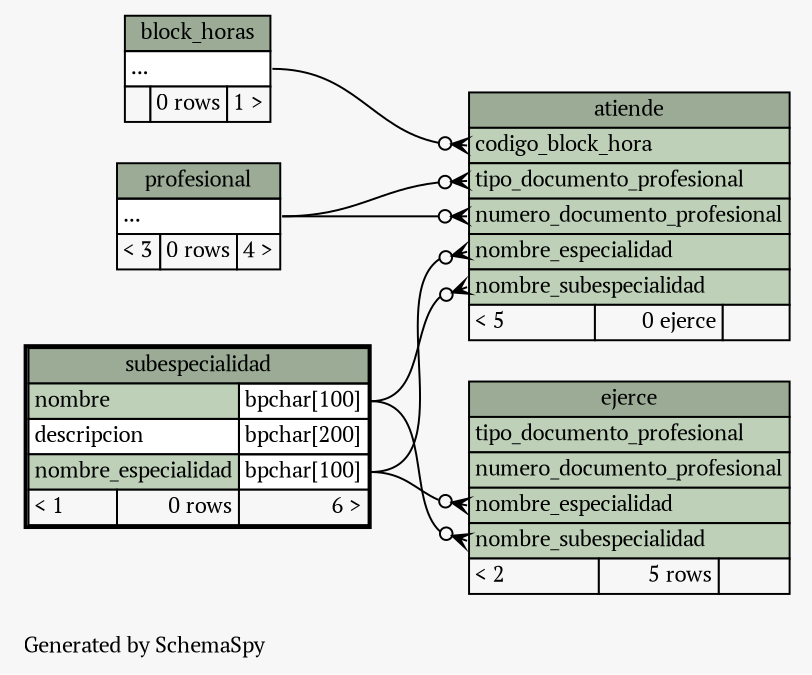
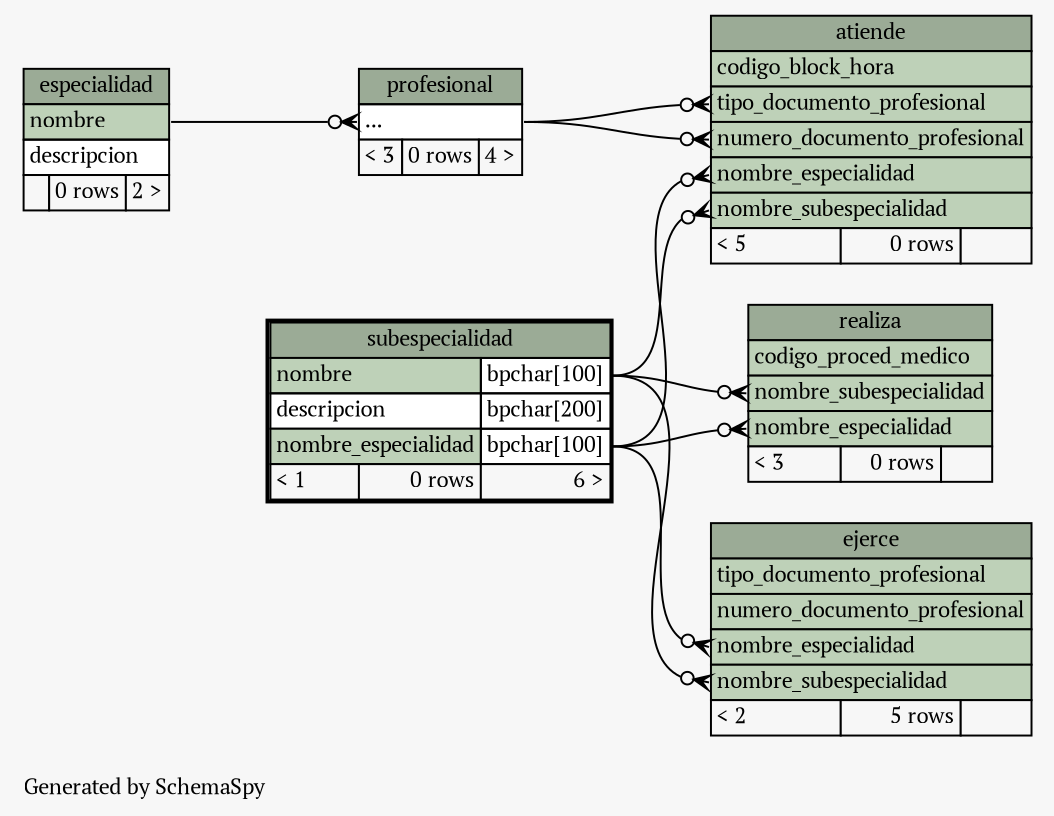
node "block_horas": removed
node "especialidad": added
node "atiende": text "0 ejerce" -> "0 rows"
node "realiza": added
